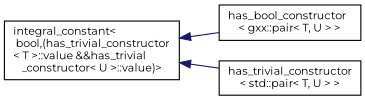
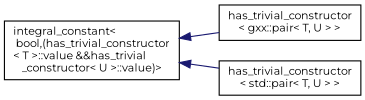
node "has_bool_constructor < gxx::pair< T, U > >": label "has_bool_constructor < gxx::pair< T, U > >" -> "has_trivial_constructor < gxx::pair< T, U > >"
